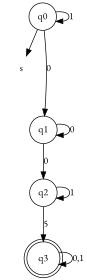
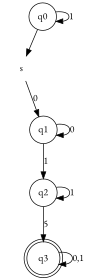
edge "q0" -> "q1": now "s" -> "q1"
edge "q1" -> "q2": label "0" -> "1"
